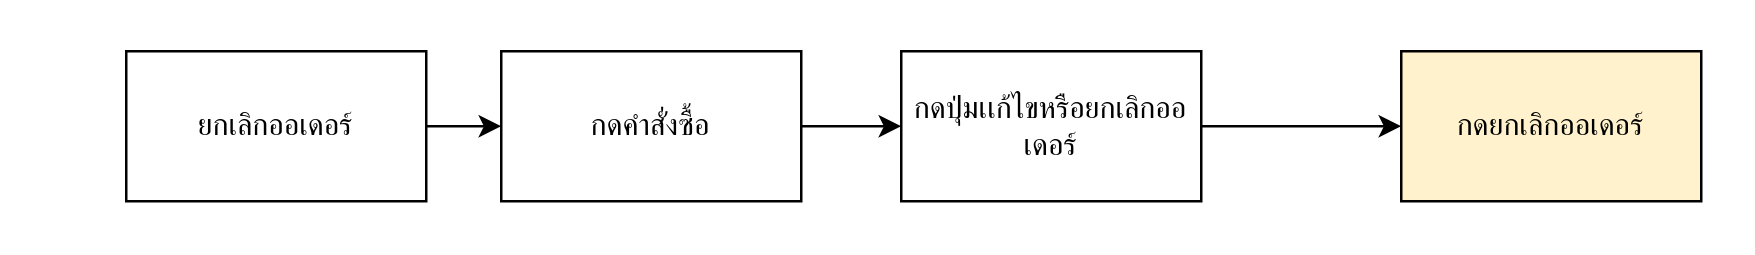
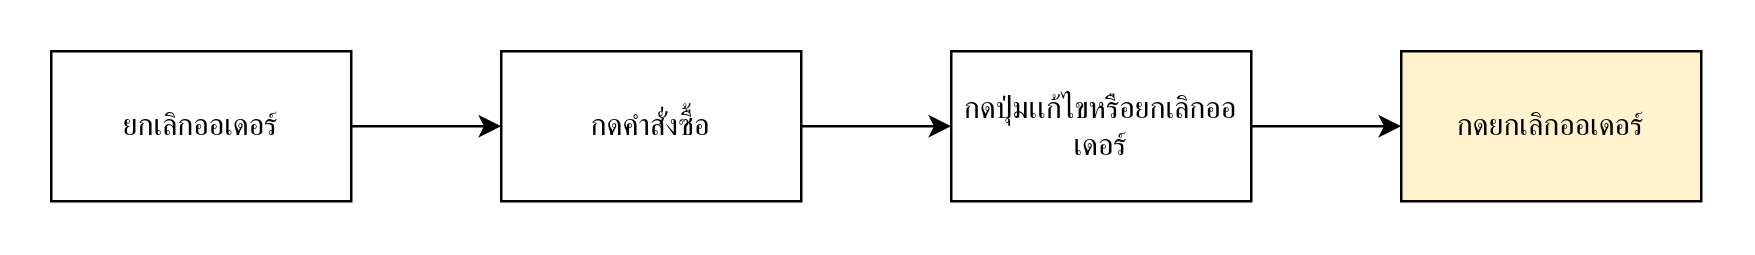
node "ยกเลิกออเดอร์": moved (276, 126) -> (201, 126)
node "กดปุ่มเเก้ไขหรือยกเลิกออเดอร์": moved (1051, 126) -> (1101, 126)
